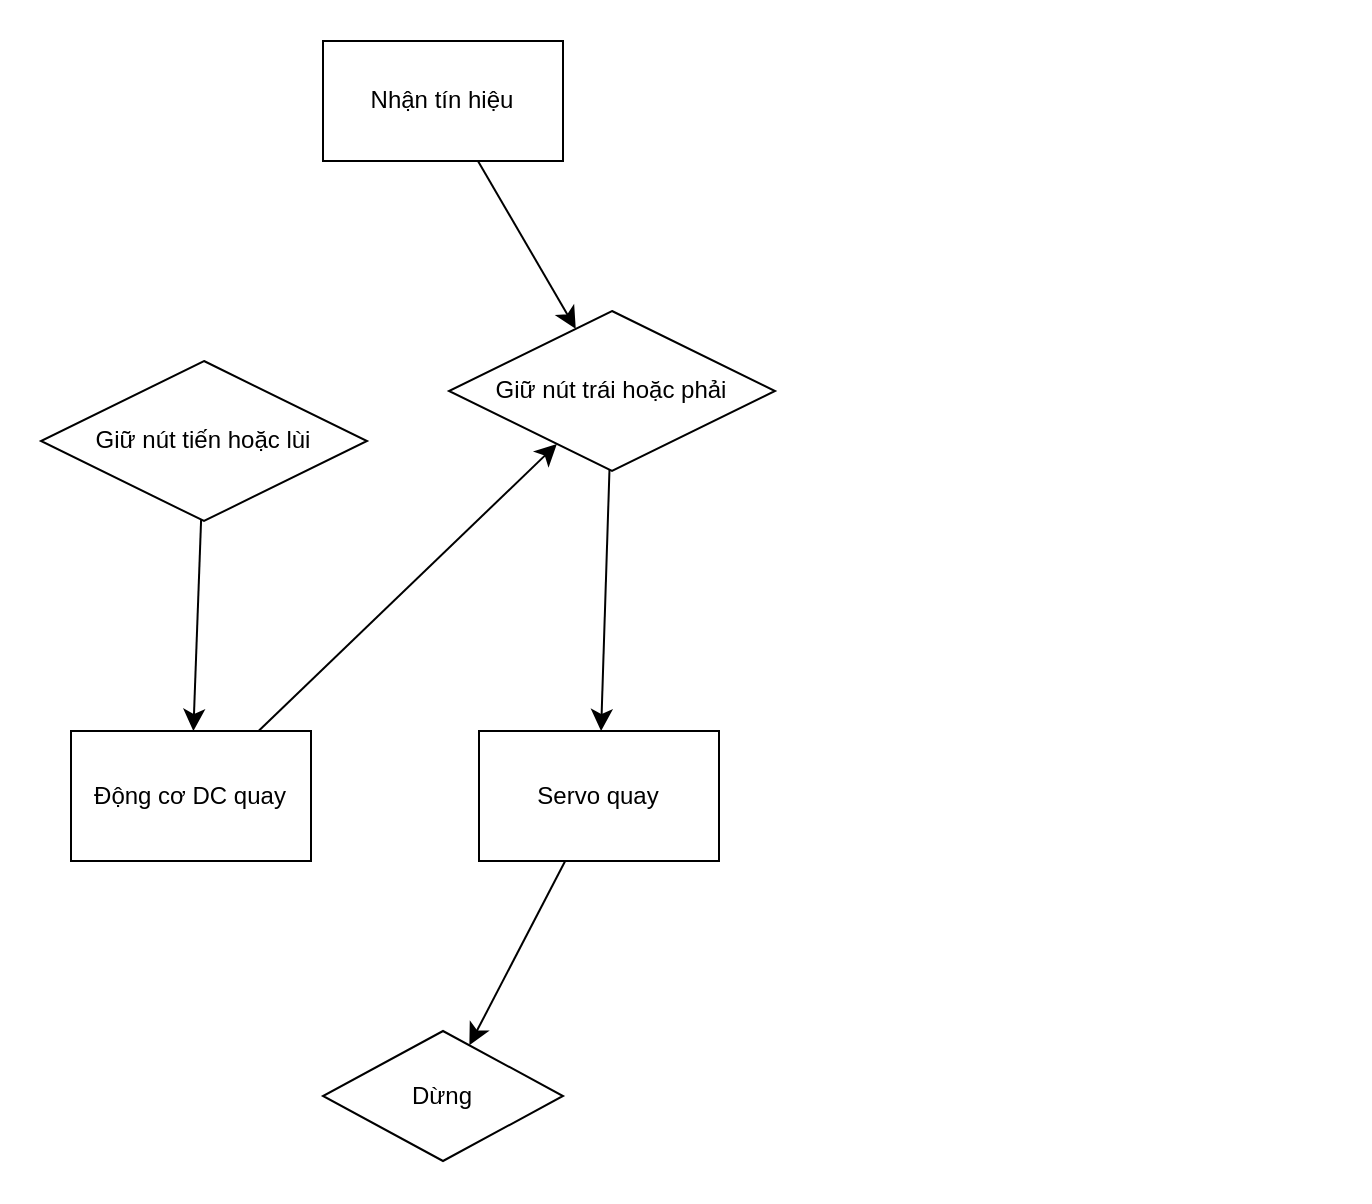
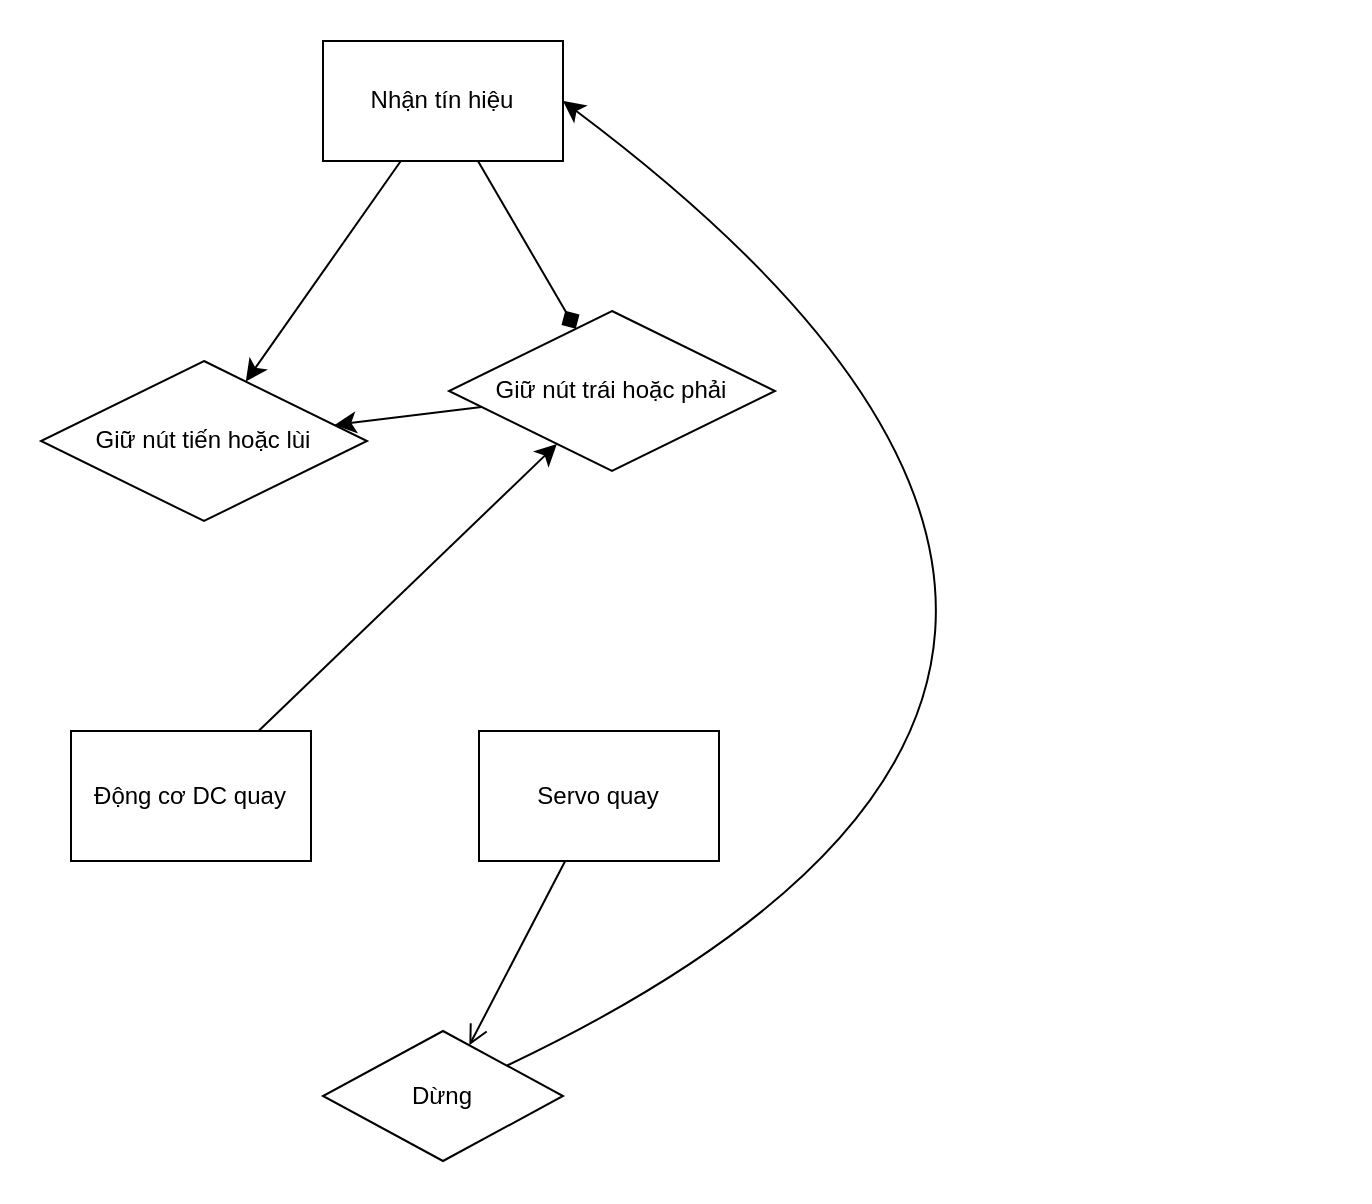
edge "Nhận tín hiệu" -> "Giữ nút tiến hoặc lùi": added
edge "Nhận tín hiệu" -> "Giữ nút trái hoặc phải": arrowhead classic -> diamond
edge "Giữ nút trái hoặc phải" -> "Servo quay": now "Giữ nút trái hoặc phải" -> "Giữ nút tiến hoặc lùi"
edge "Giữ nút tiến hoặc lùi" -> "Động cơ DC quay": removed
edge "Dừng" -> "Nhận tín hiệu": added
edge "Servo quay" -> "Dừng": arrowhead classic -> open
